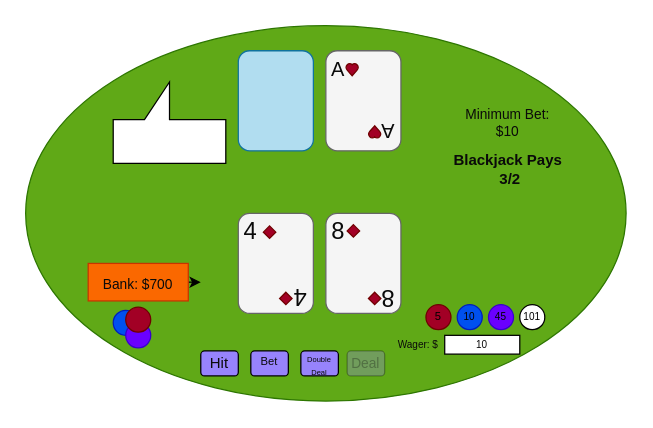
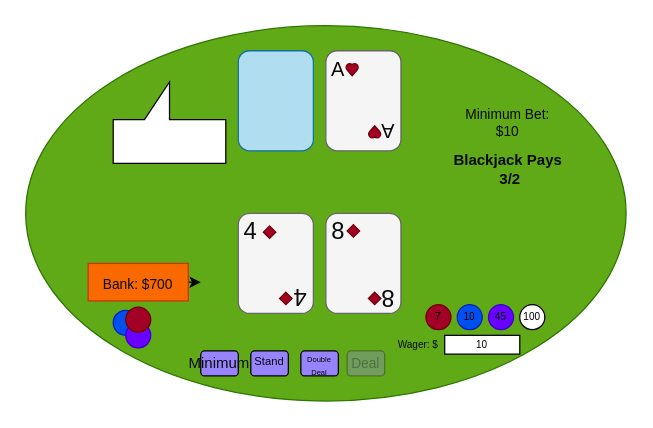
node "5": label "5" -> "7"
node "101": label "101" -> "100"
node "Bet": label "Bet" -> "Stand"
node "Hit": label "Hit" -> "Minimum"
